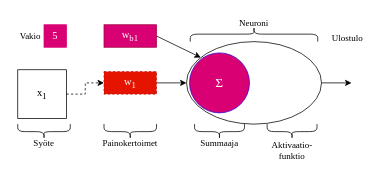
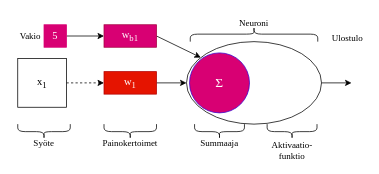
edge "5" -> "wb1": added
node "w1": style dashed -> solid
node "x1": moved (42, 94) -> (42, 83)
